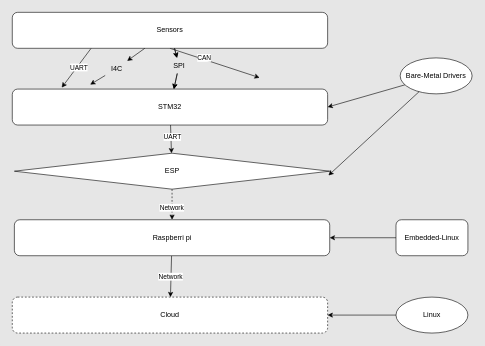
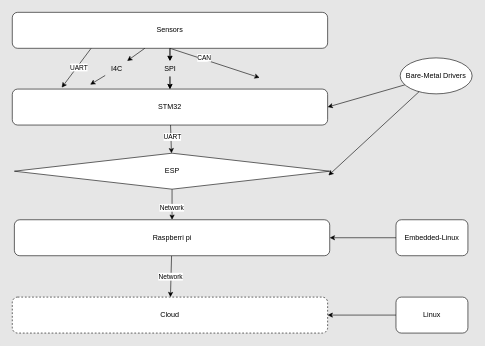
node "SPI": moved (179, 66) -> (170, 69)
edge "ESP" -> "Raspberri pi": style dashed -> solid
node "Linux": shape ellipse -> rounded rectangle
